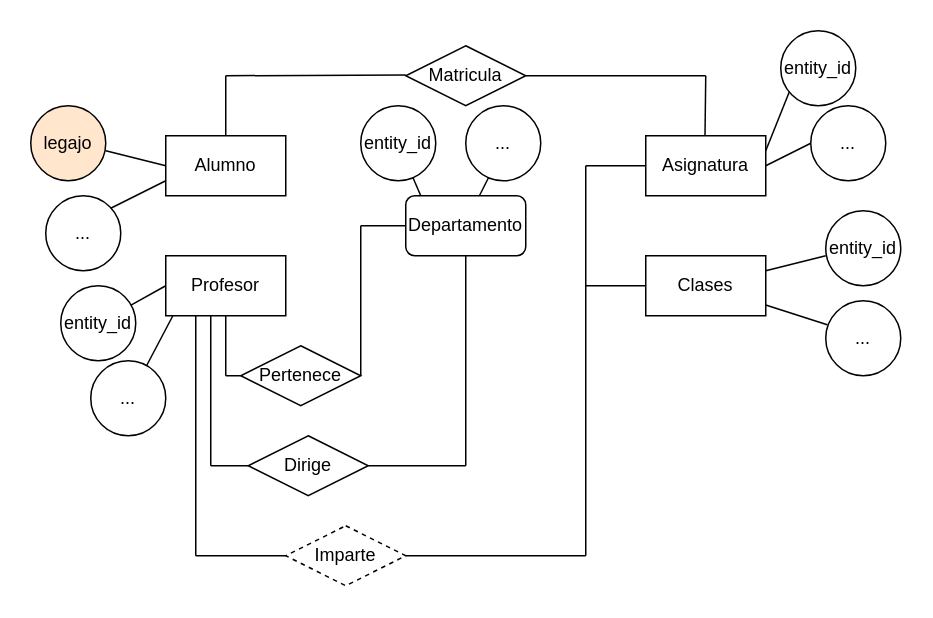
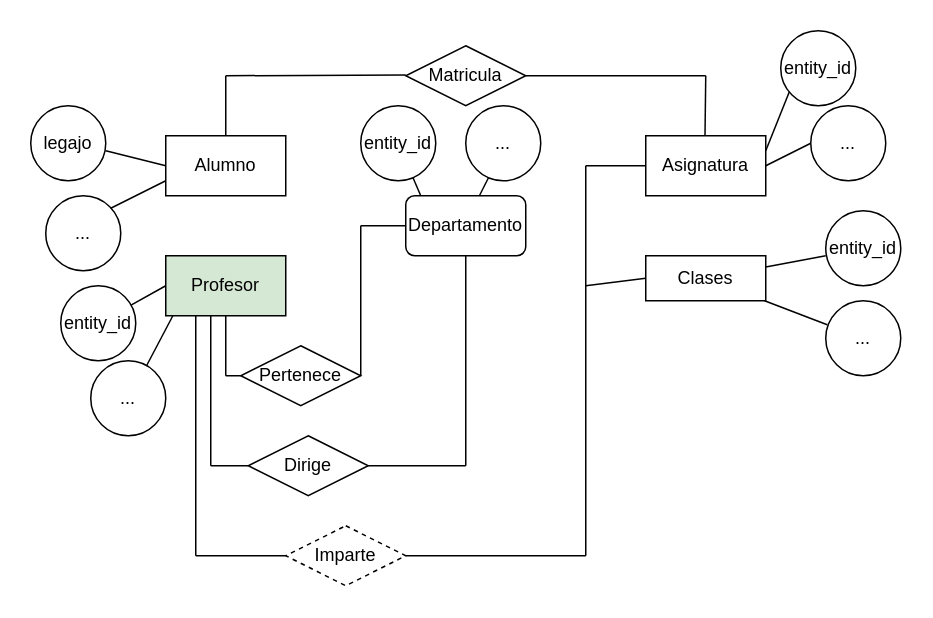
node "legajo": fillcolor #ffe6cc -> #ffffff
node "Profesor": fillcolor #ffffff -> #d5e8d4
node "Clases": size 120x60 -> 120x45
